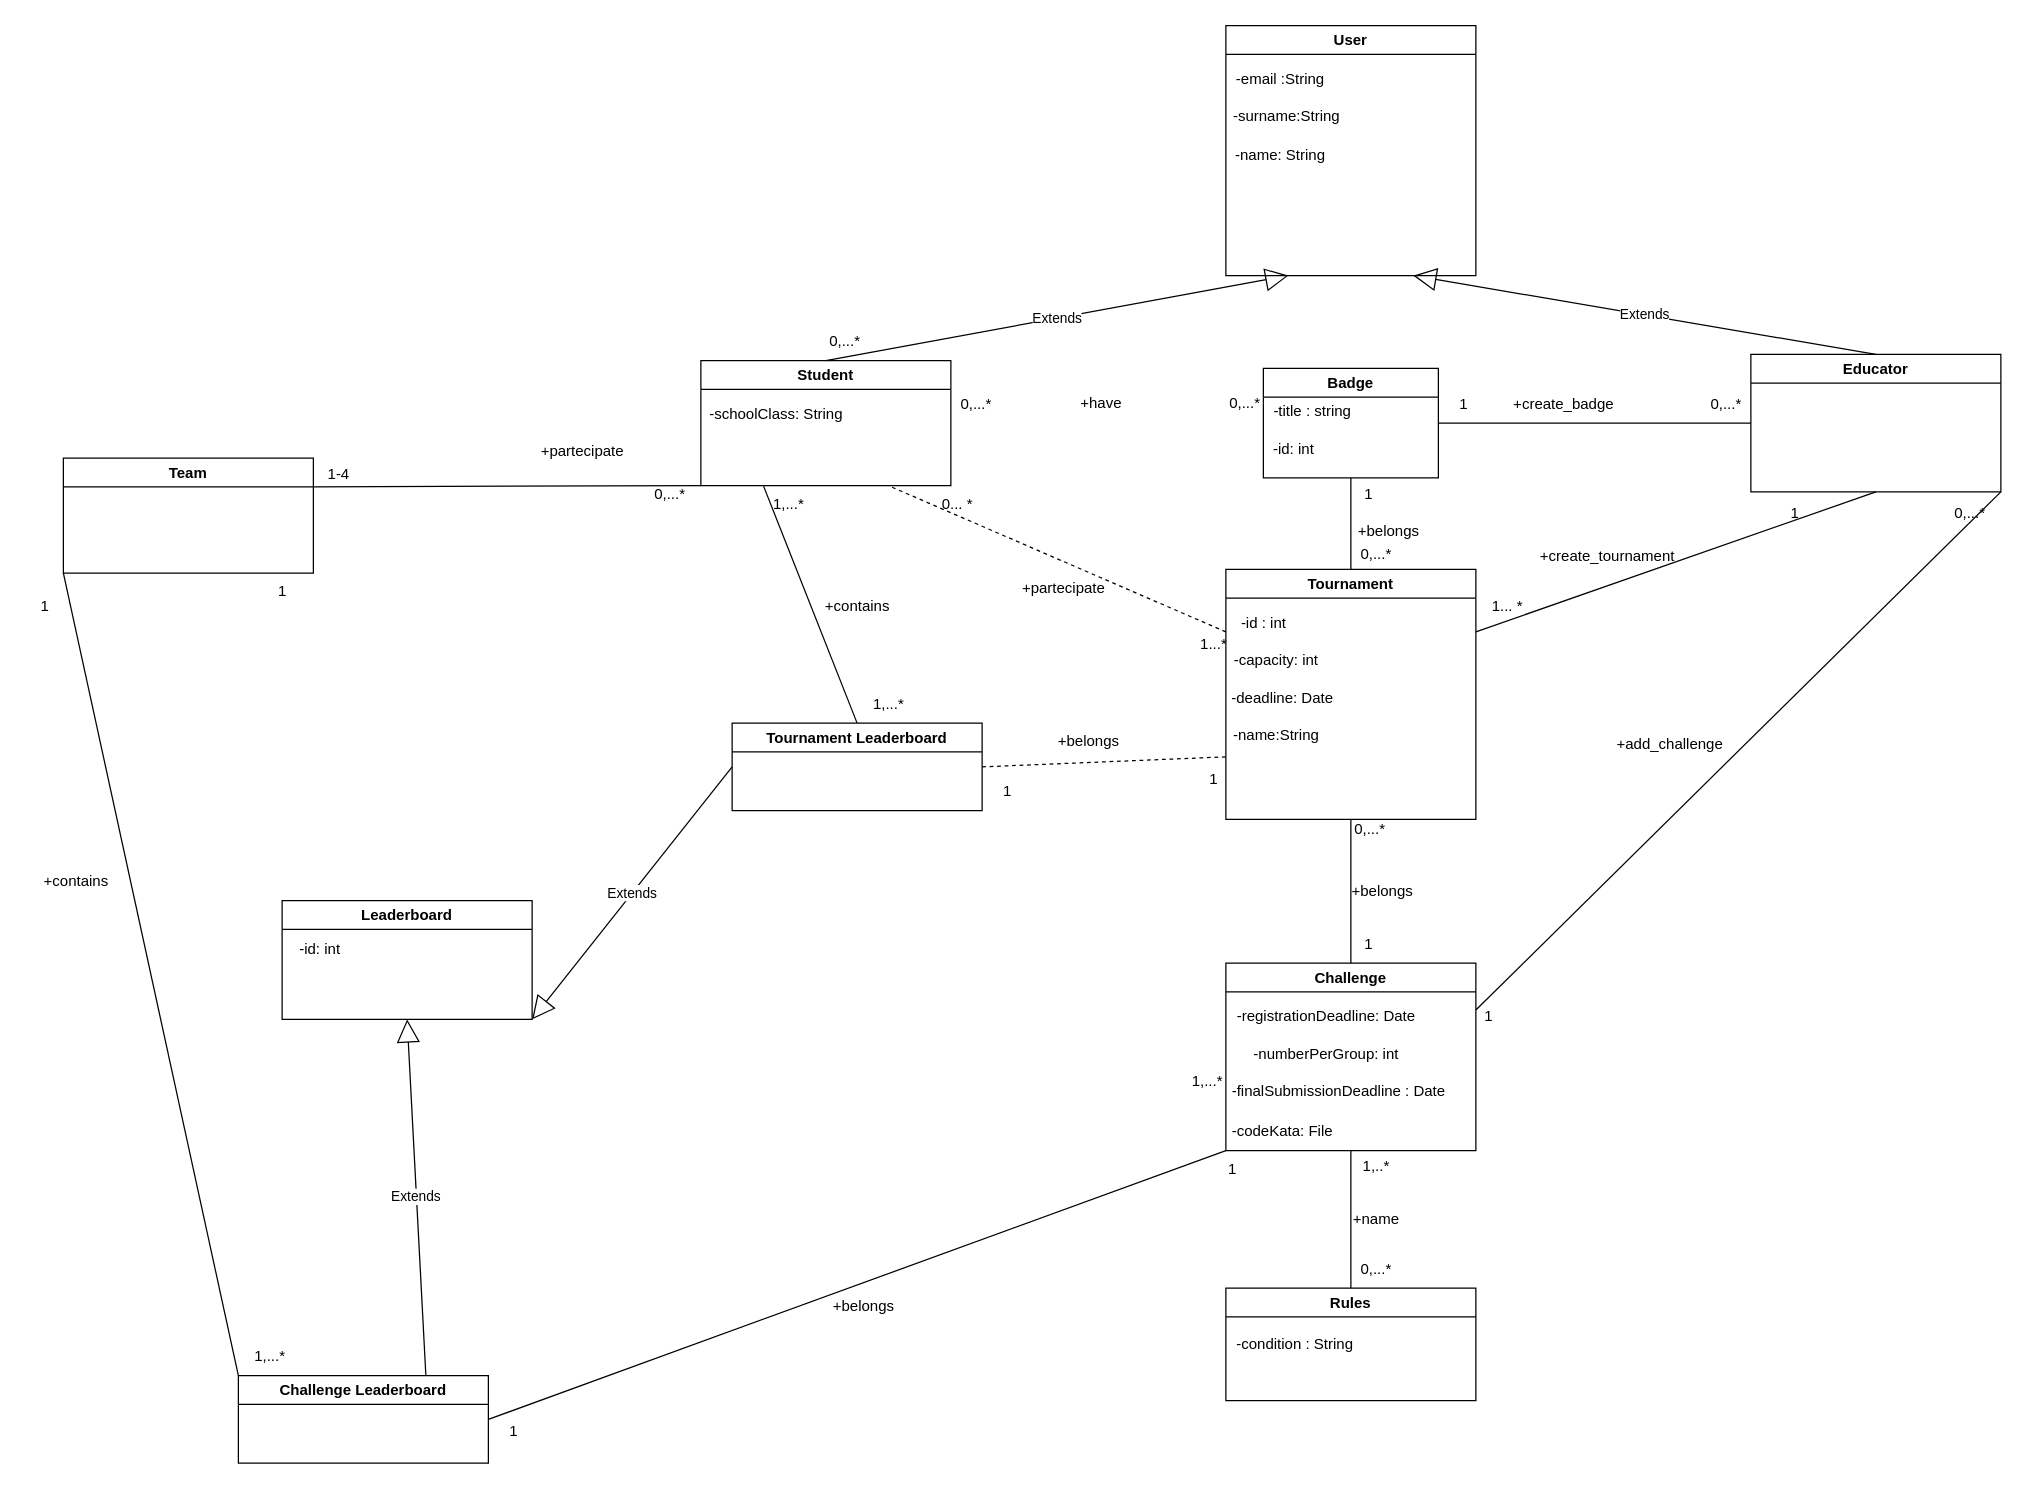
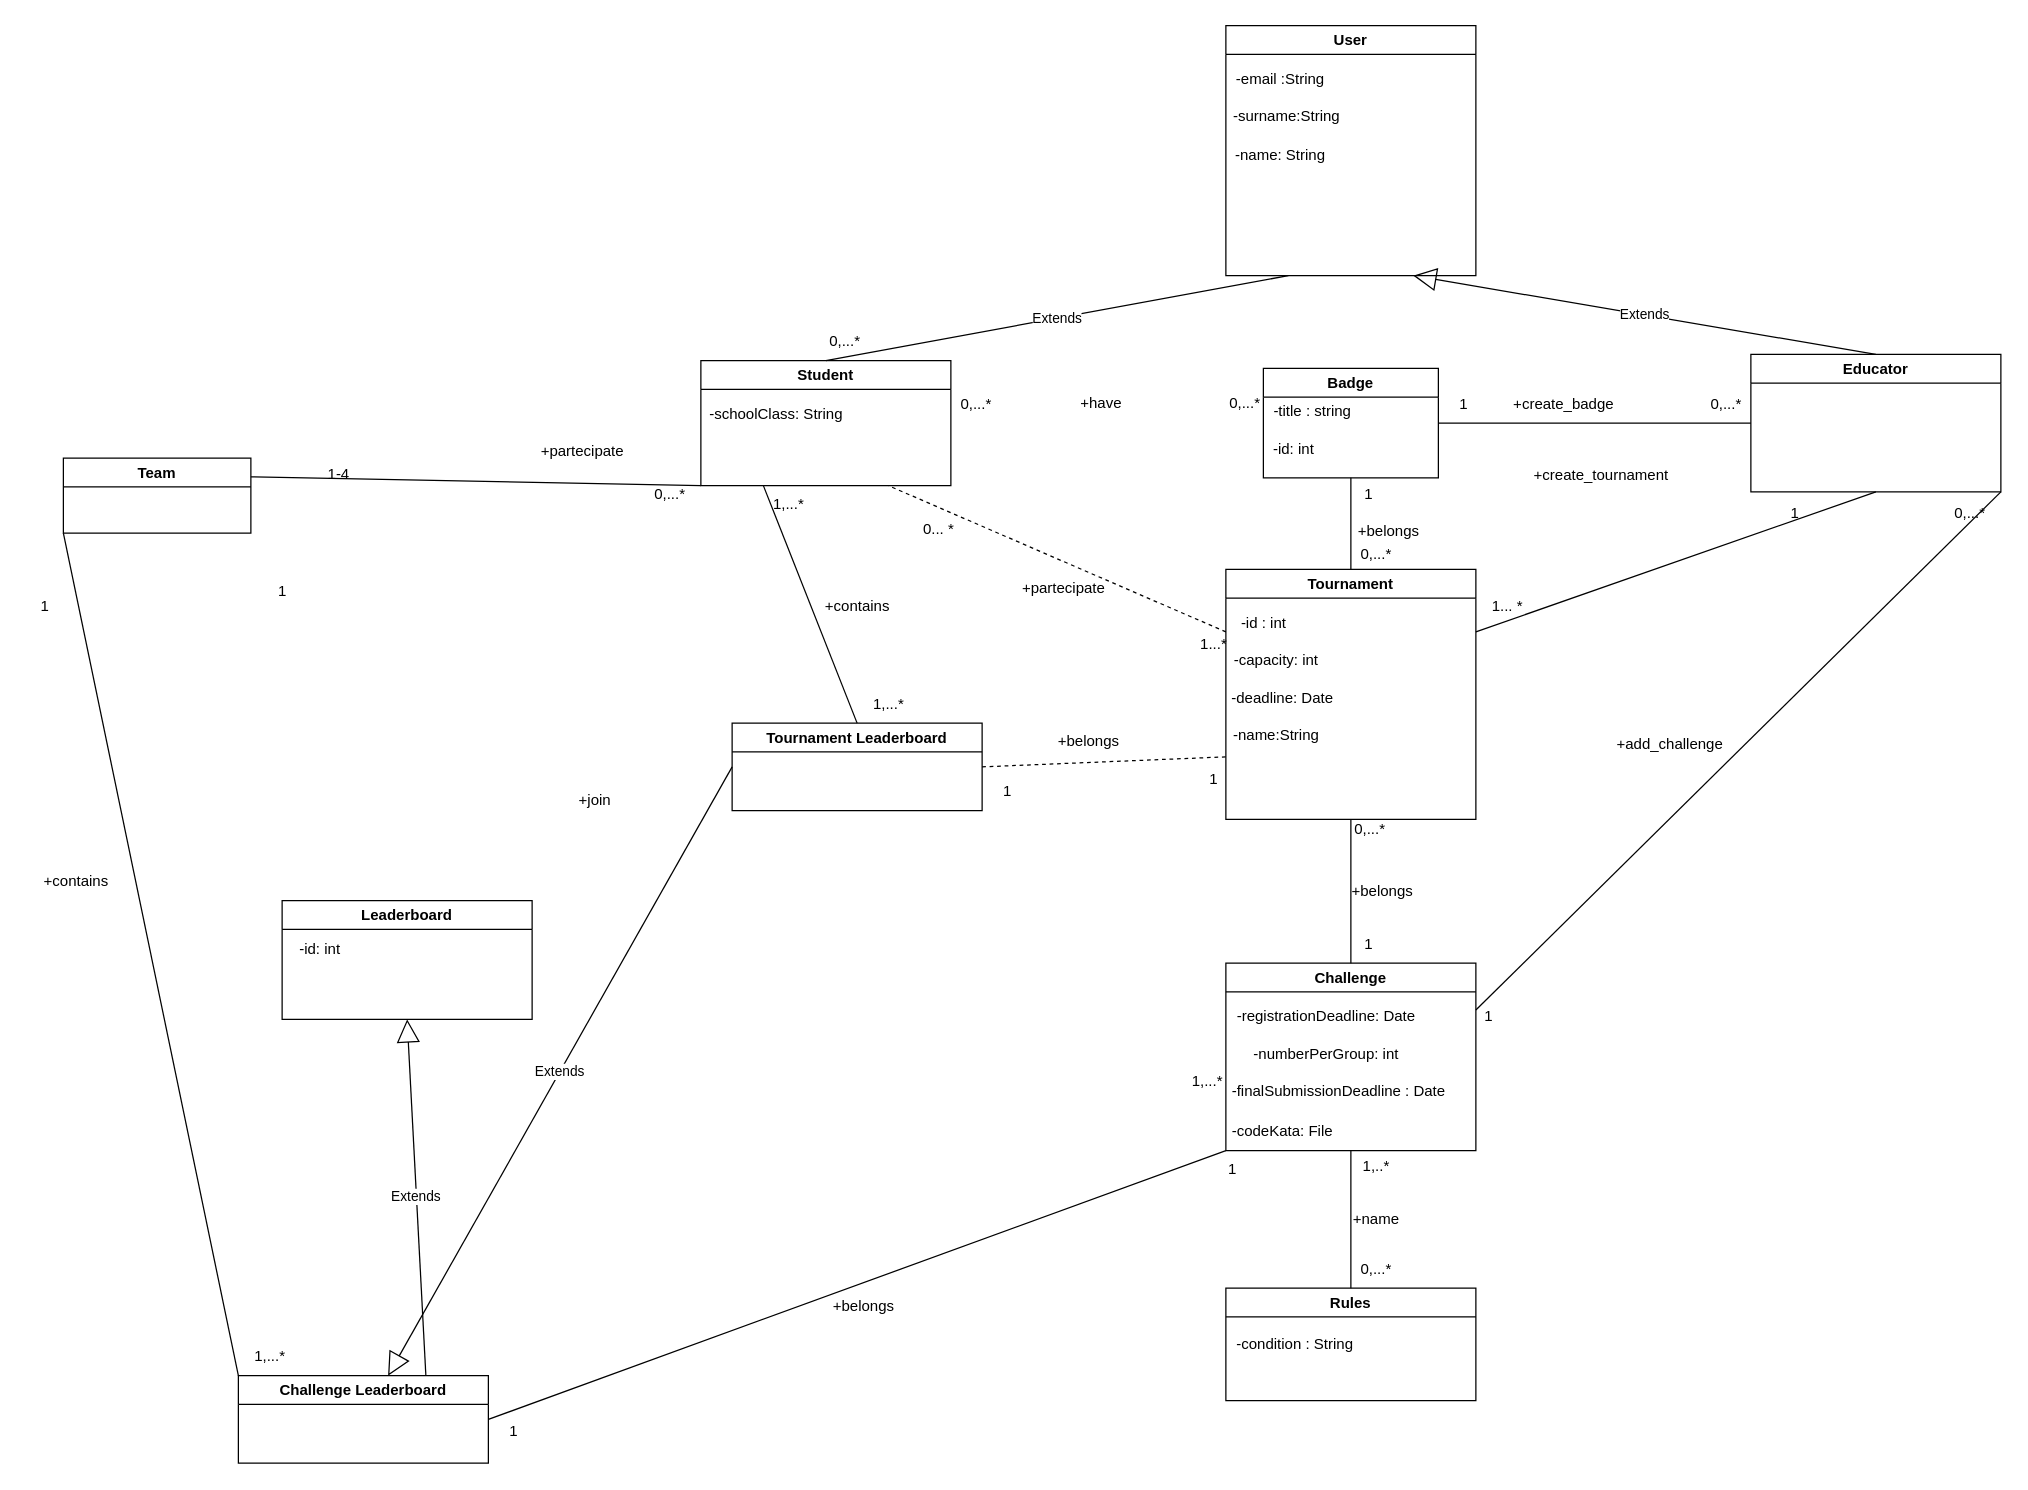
edge "Student" -> "User": arrowhead block -> none
node "0... *": moved (957, 504) -> (938, 529)
node "Team": size 250x115 -> 188x75
node "+create_tournament": moved (1607, 557) -> (1601, 476)
node "+join": added
edge "Tournament Leaderboard" -> "Leaderboard": now "Tournament Leaderboard" -> "Challenge Leaderboard"
